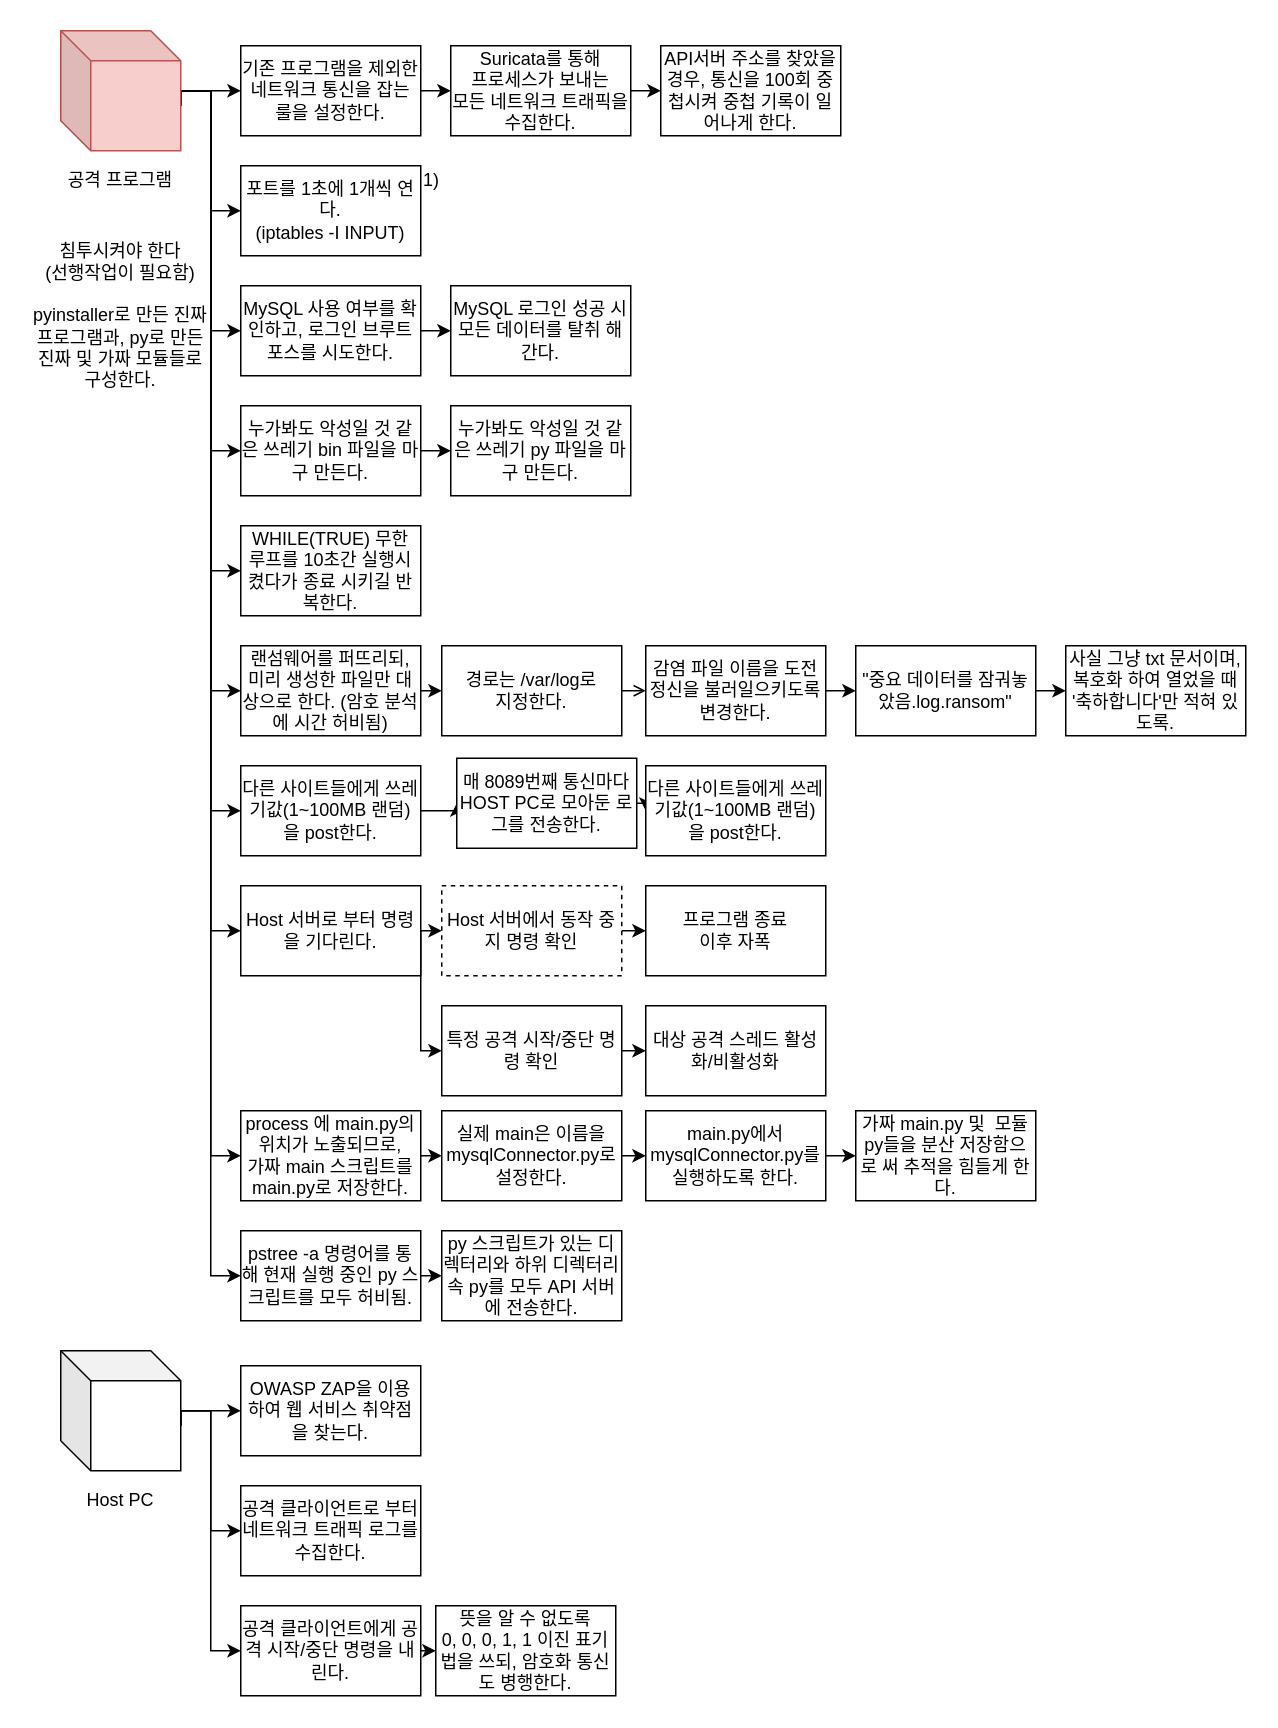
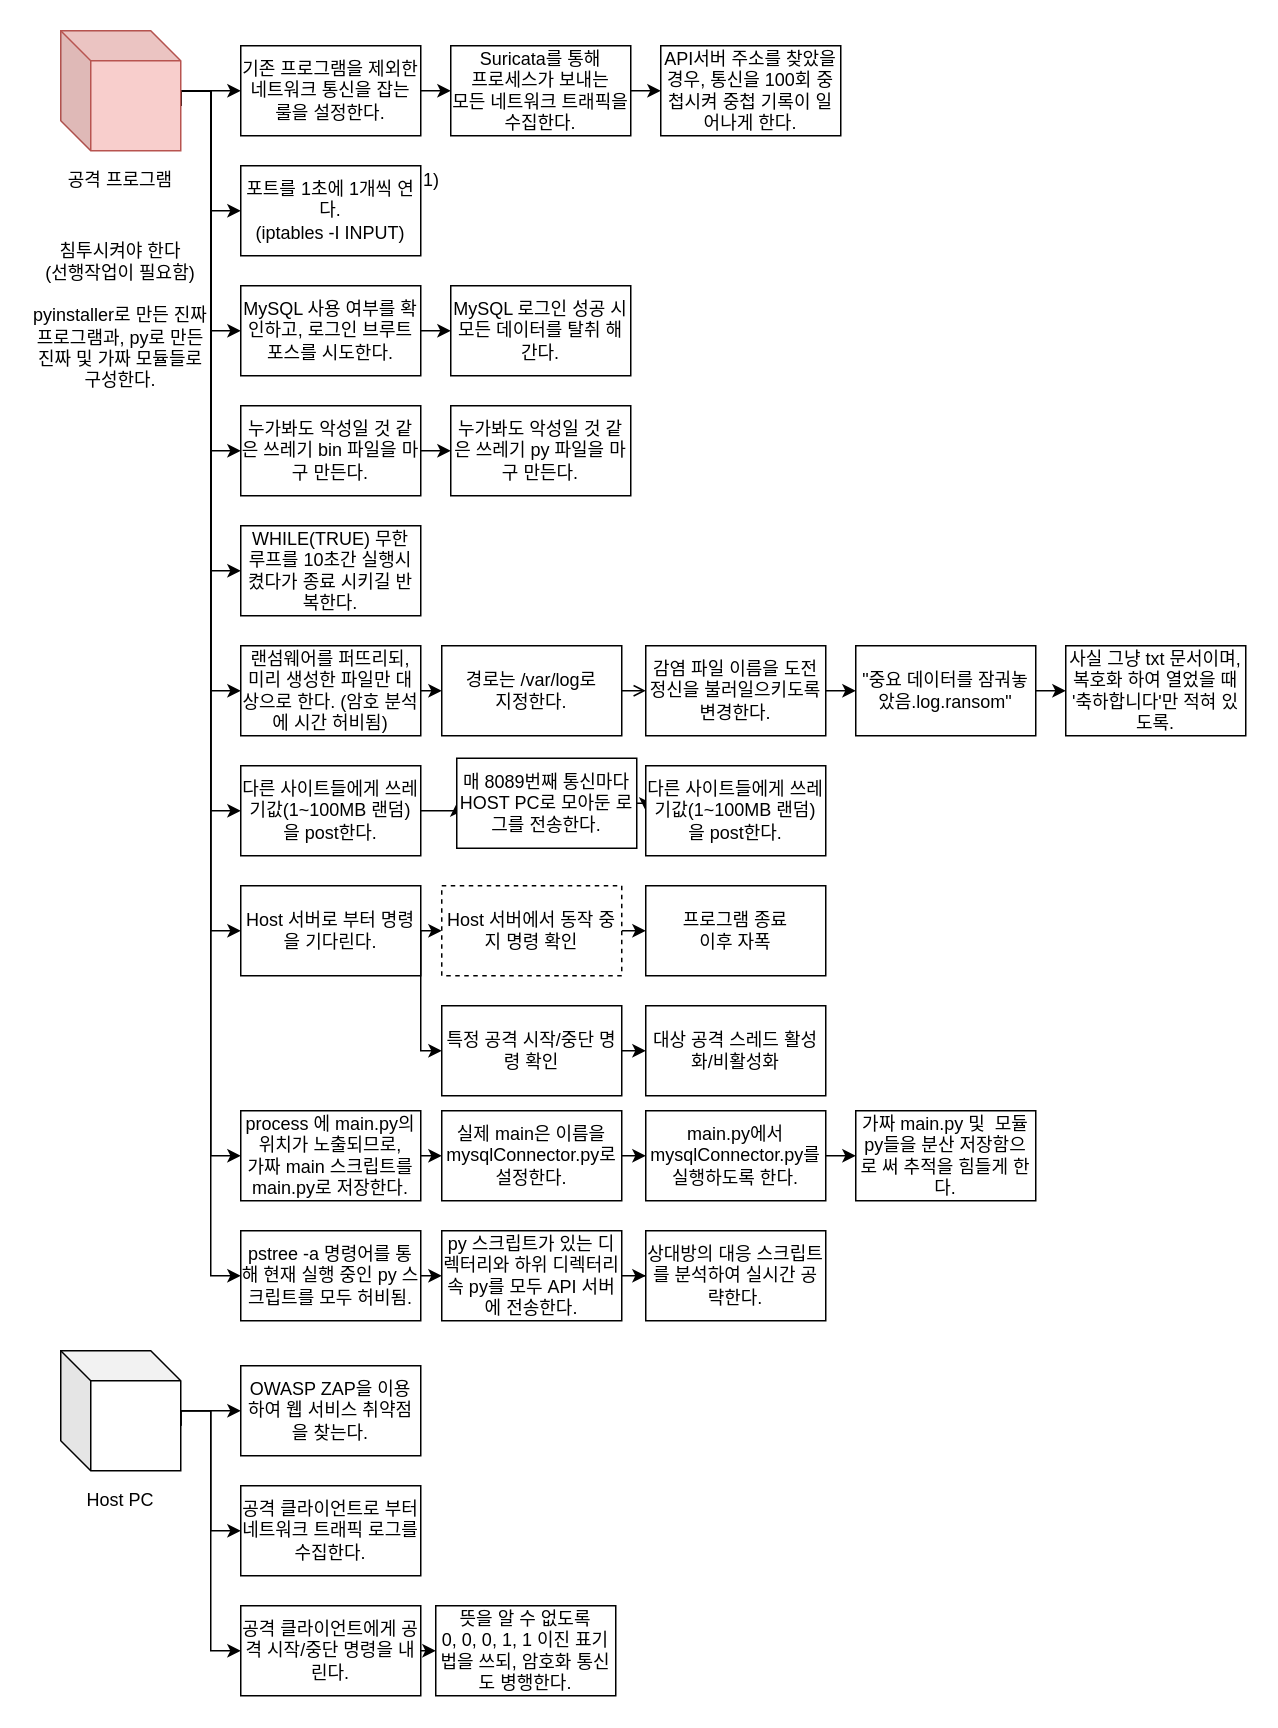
edge "py 스크립트가 있는 디렉터리와 하위 디렉터리 속 py를 모두 API 서버에 전송한다." -> "상대방의 대응 스크립트를 분석하여 실시간 공략한다.": added
node "상대방의 대응 스크립트를 분석하여 실시간 공략한다.": added
